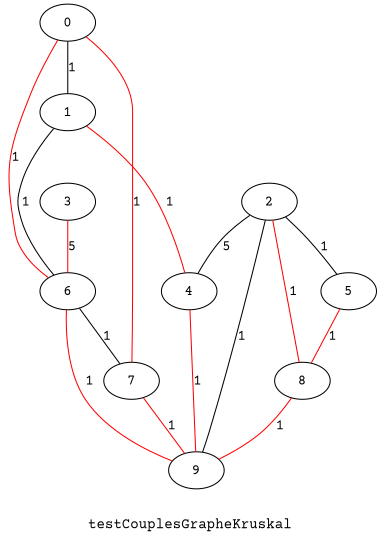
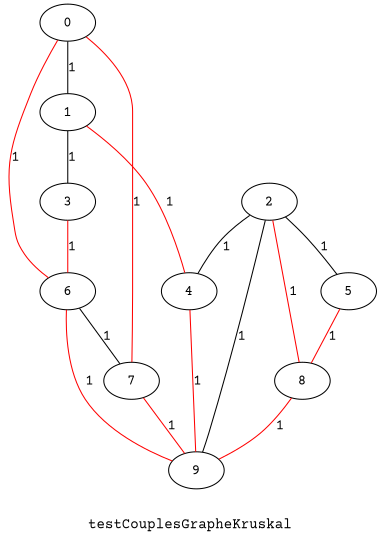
edge "1" -- "6": now "1" -- "3"
edge "3" -- "6": label "5" -> "1"
edge "2" -- "4": label "5" -> "1"
